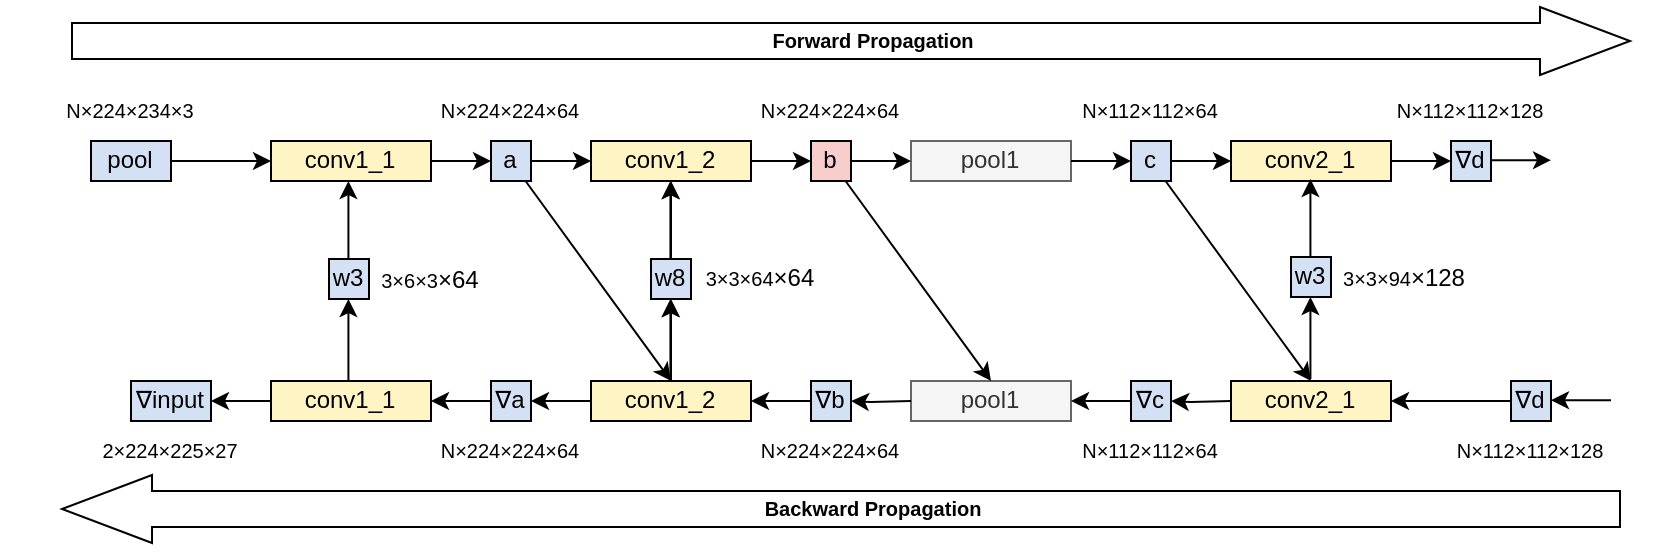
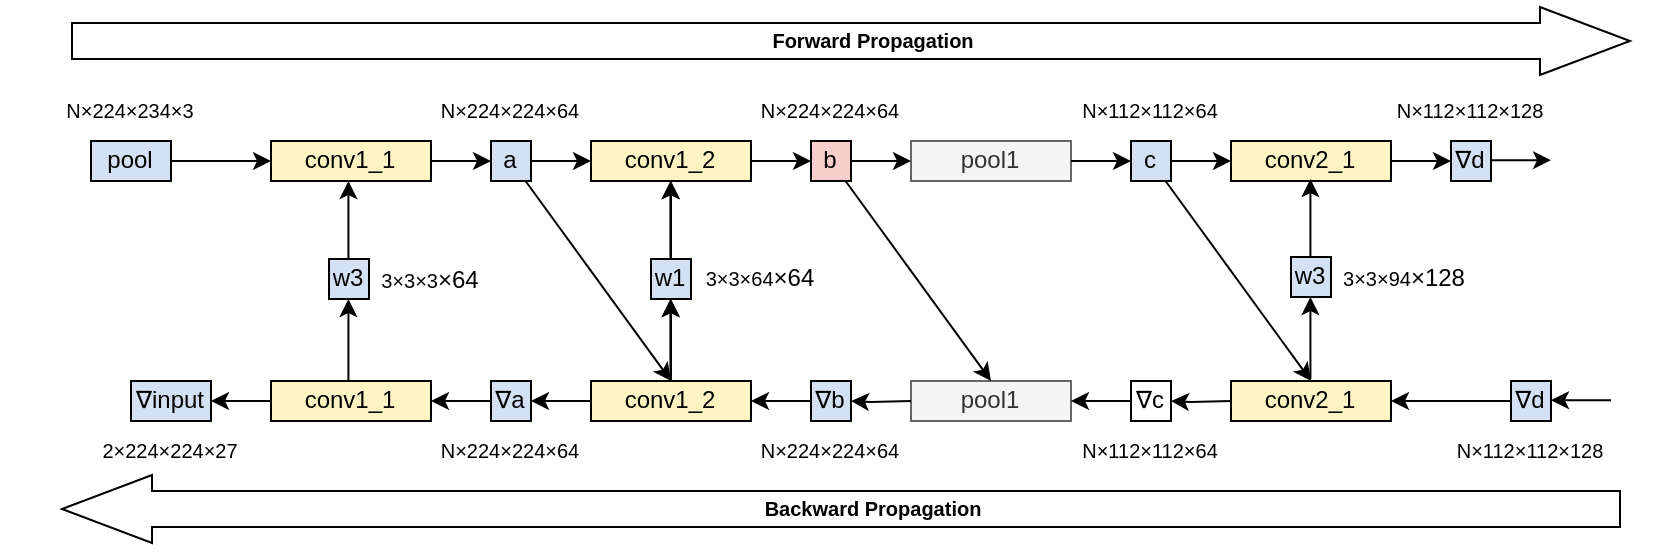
node "w8": label "w8" -> "w1"
node "3×6×3×64": label "3×6×3×64" -> "3×3×3×64"
node "∇c": fillcolor #d4e1f5 -> #ffffff
node "2×224×225×27": label "2×224×225×27" -> "2×224×224×27"
